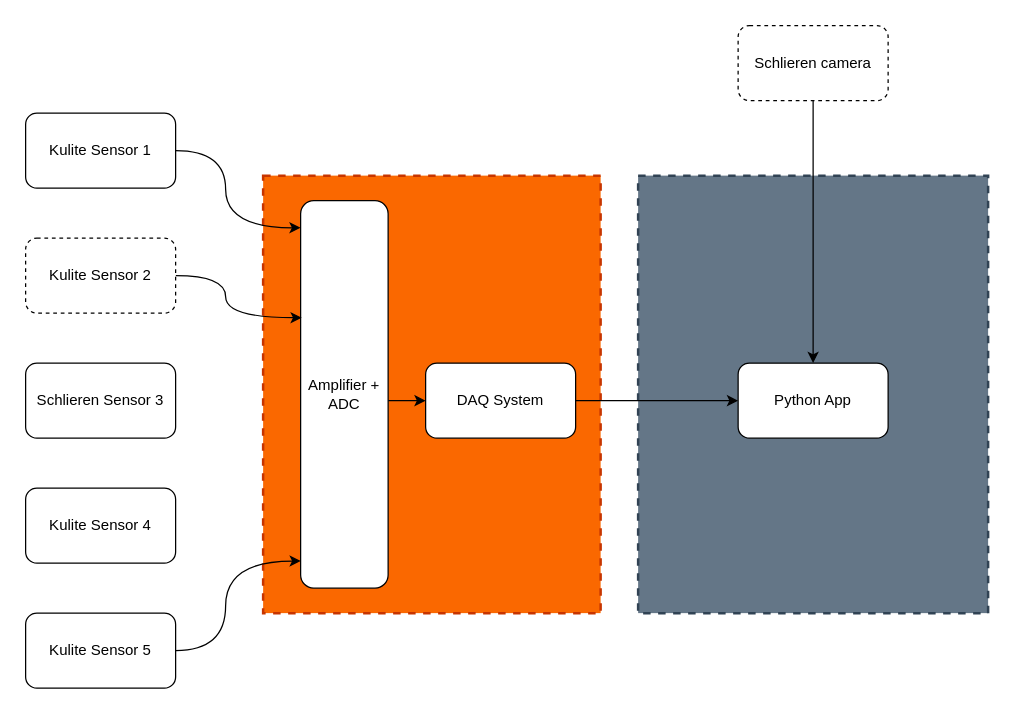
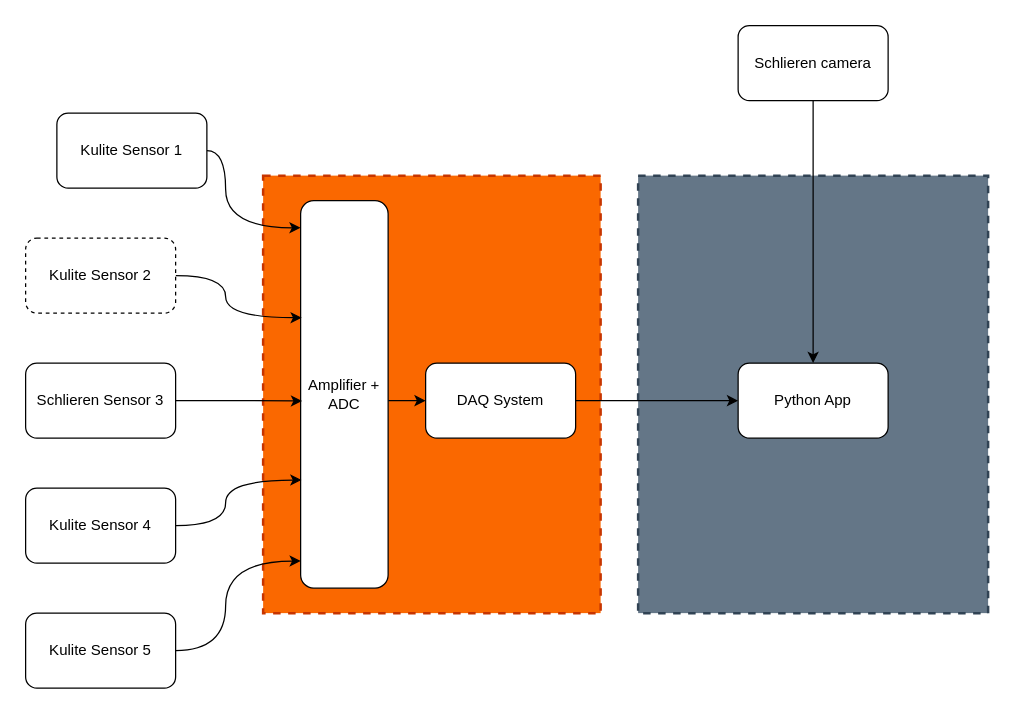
node "Schlieren camera": style dashed -> solid
node "Kulite Sensor 1": moved (101, 151) -> (132, 151)
edge "Schlieren Sensor 3" -> "Amplifier + ADC": added
edge "Kulite Sensor 4" -> "Amplifier + ADC": added
